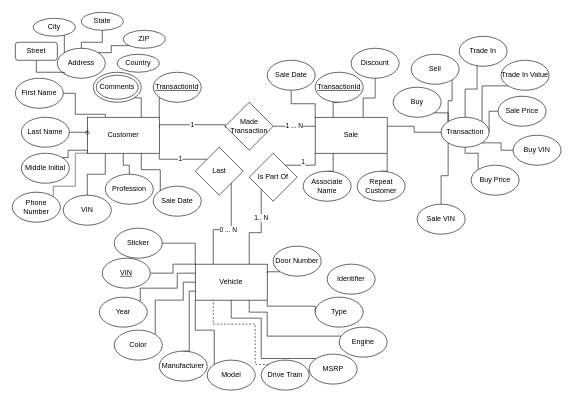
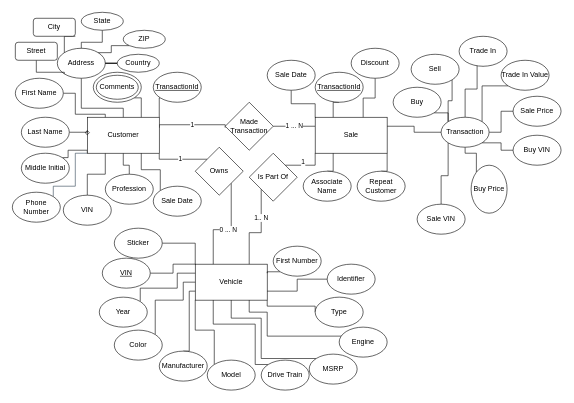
node "City": shape ellipse -> rounded rectangle
edge "Address" -- "Country": added
edge "Address" -- "Customer": added
node "Sale Price": moved (522, 111) -> (537, 111)
node "Last": label "Last" -> "Owns"
node "Buy Price": size 48x30 -> 36x48
node "Door Number": label "Door Number" -> "First Number"
edge "Identifier" -- "Vehicle": added
edge "Vehicle" -- "Drive Train": style dashed -> solid
